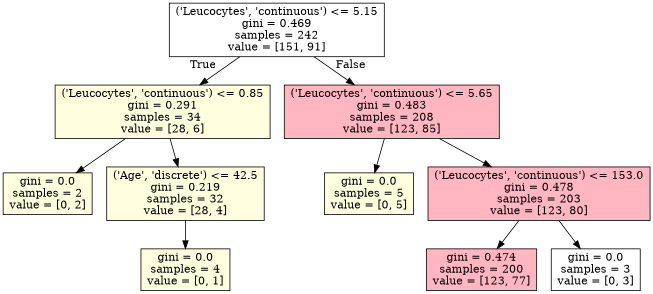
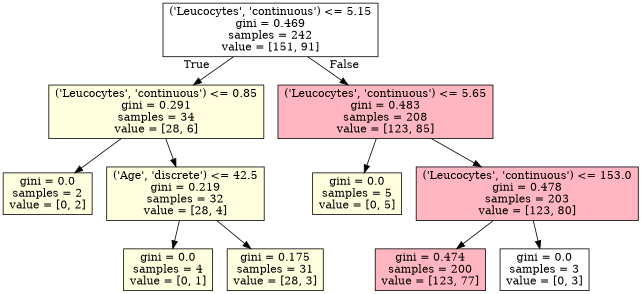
node "gini = 0.175 samples = 31 value = [28, 3]": added
